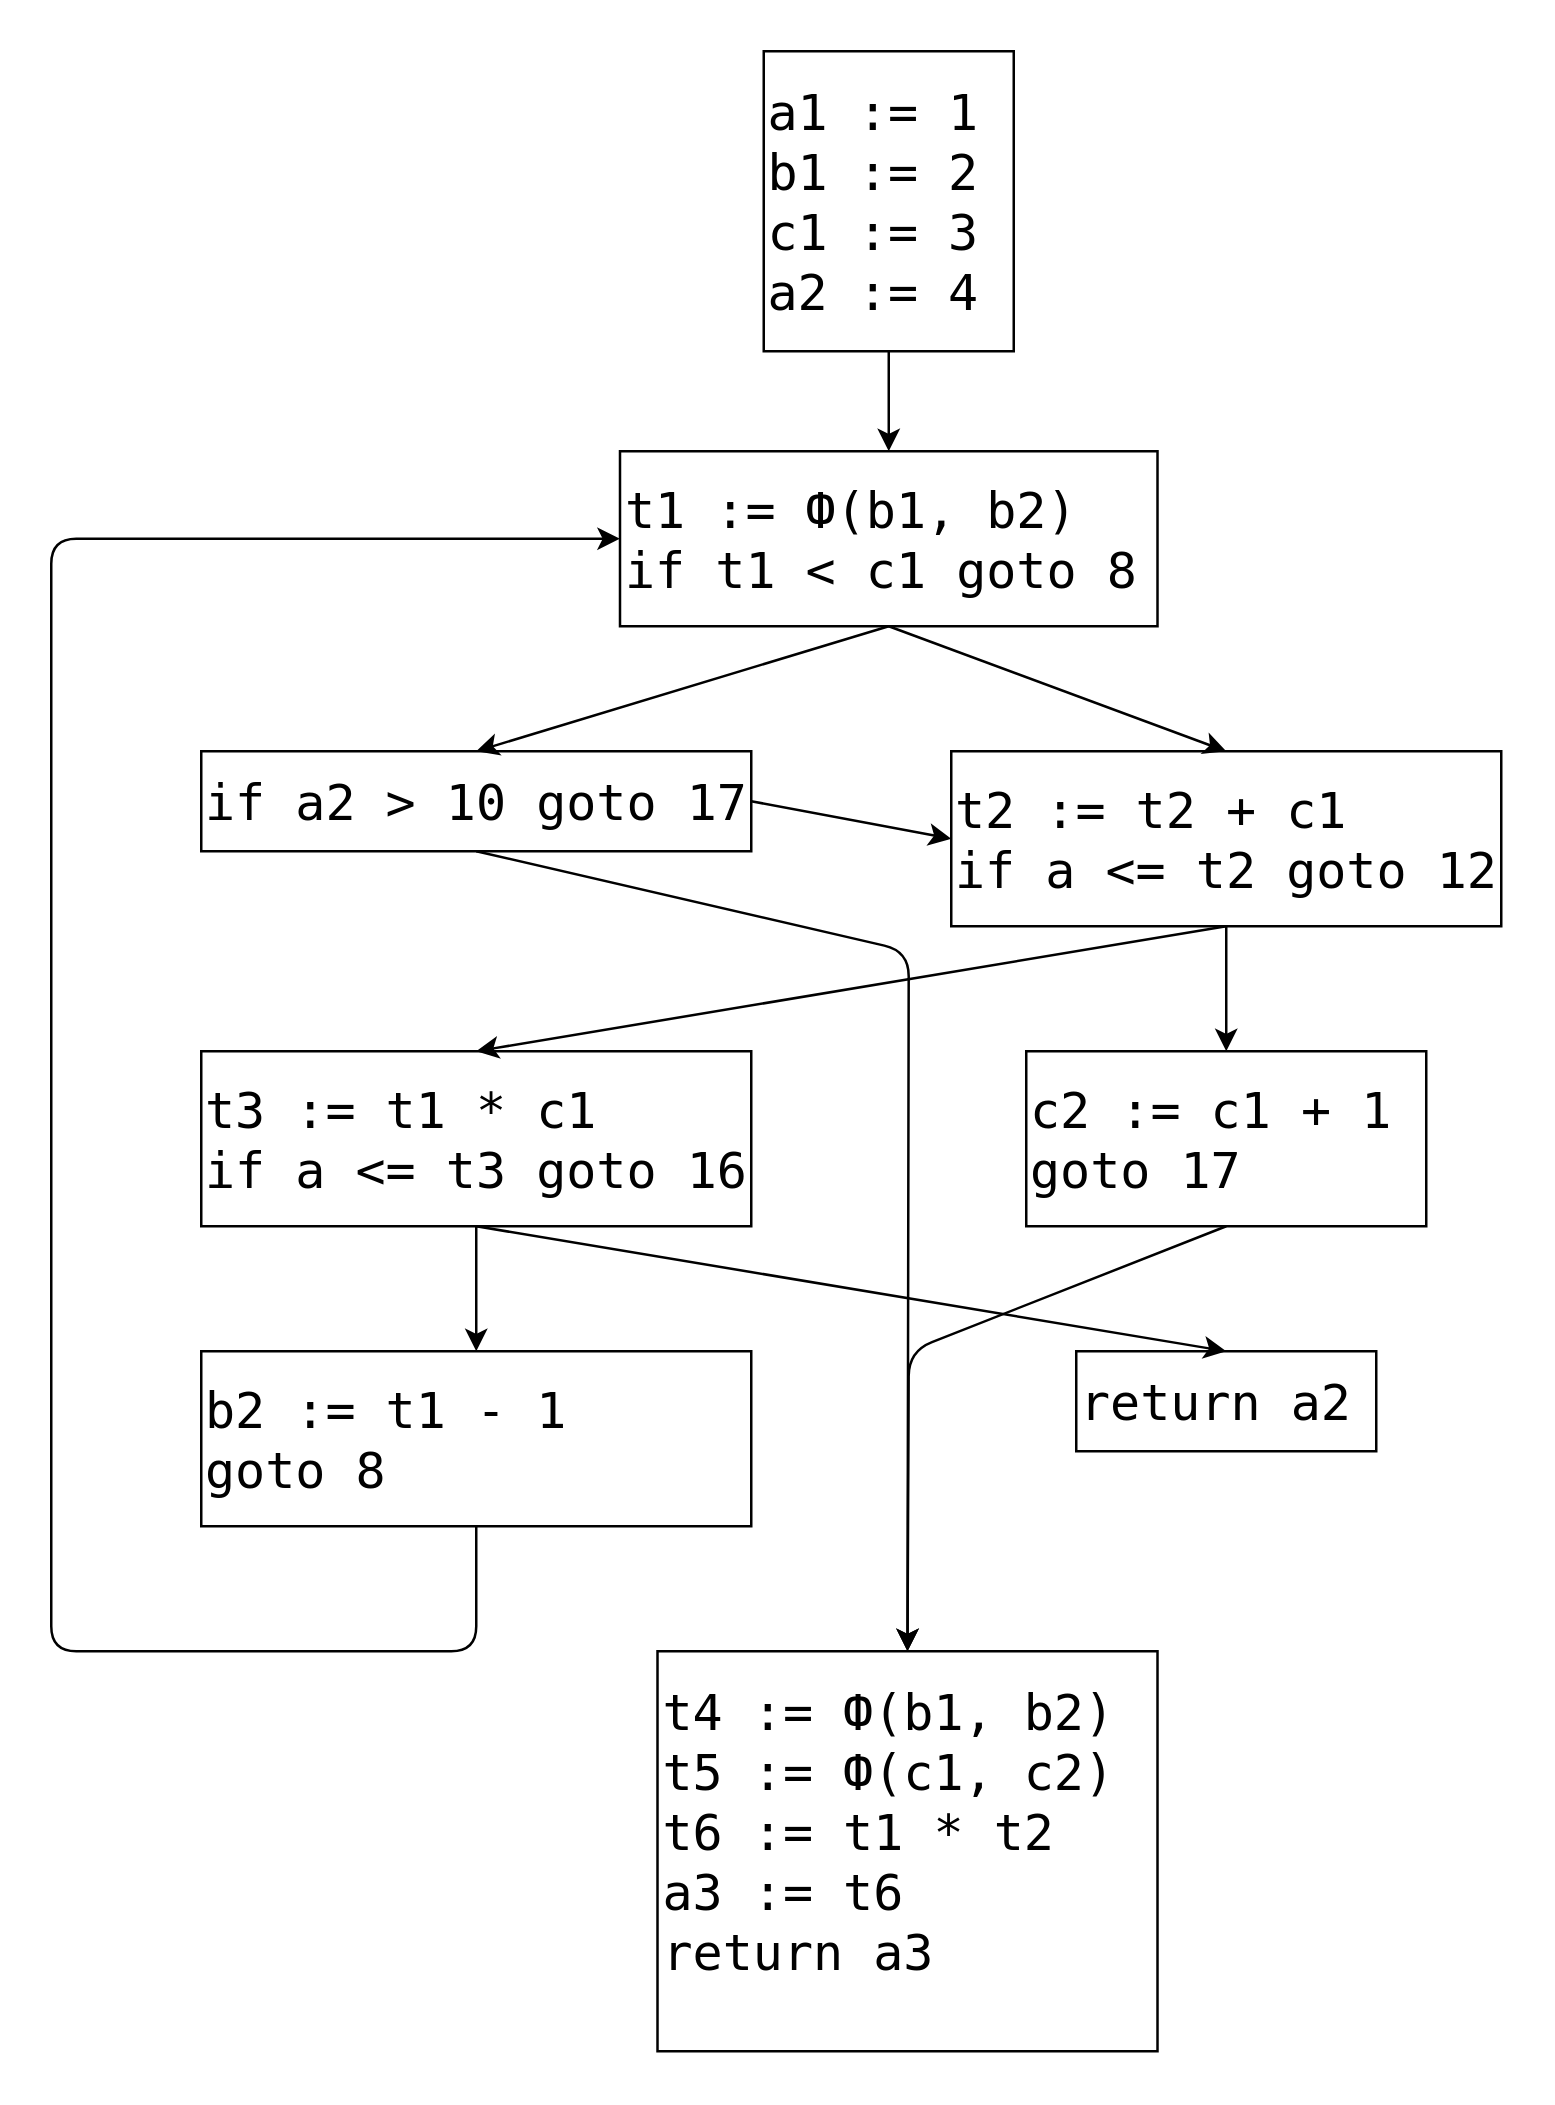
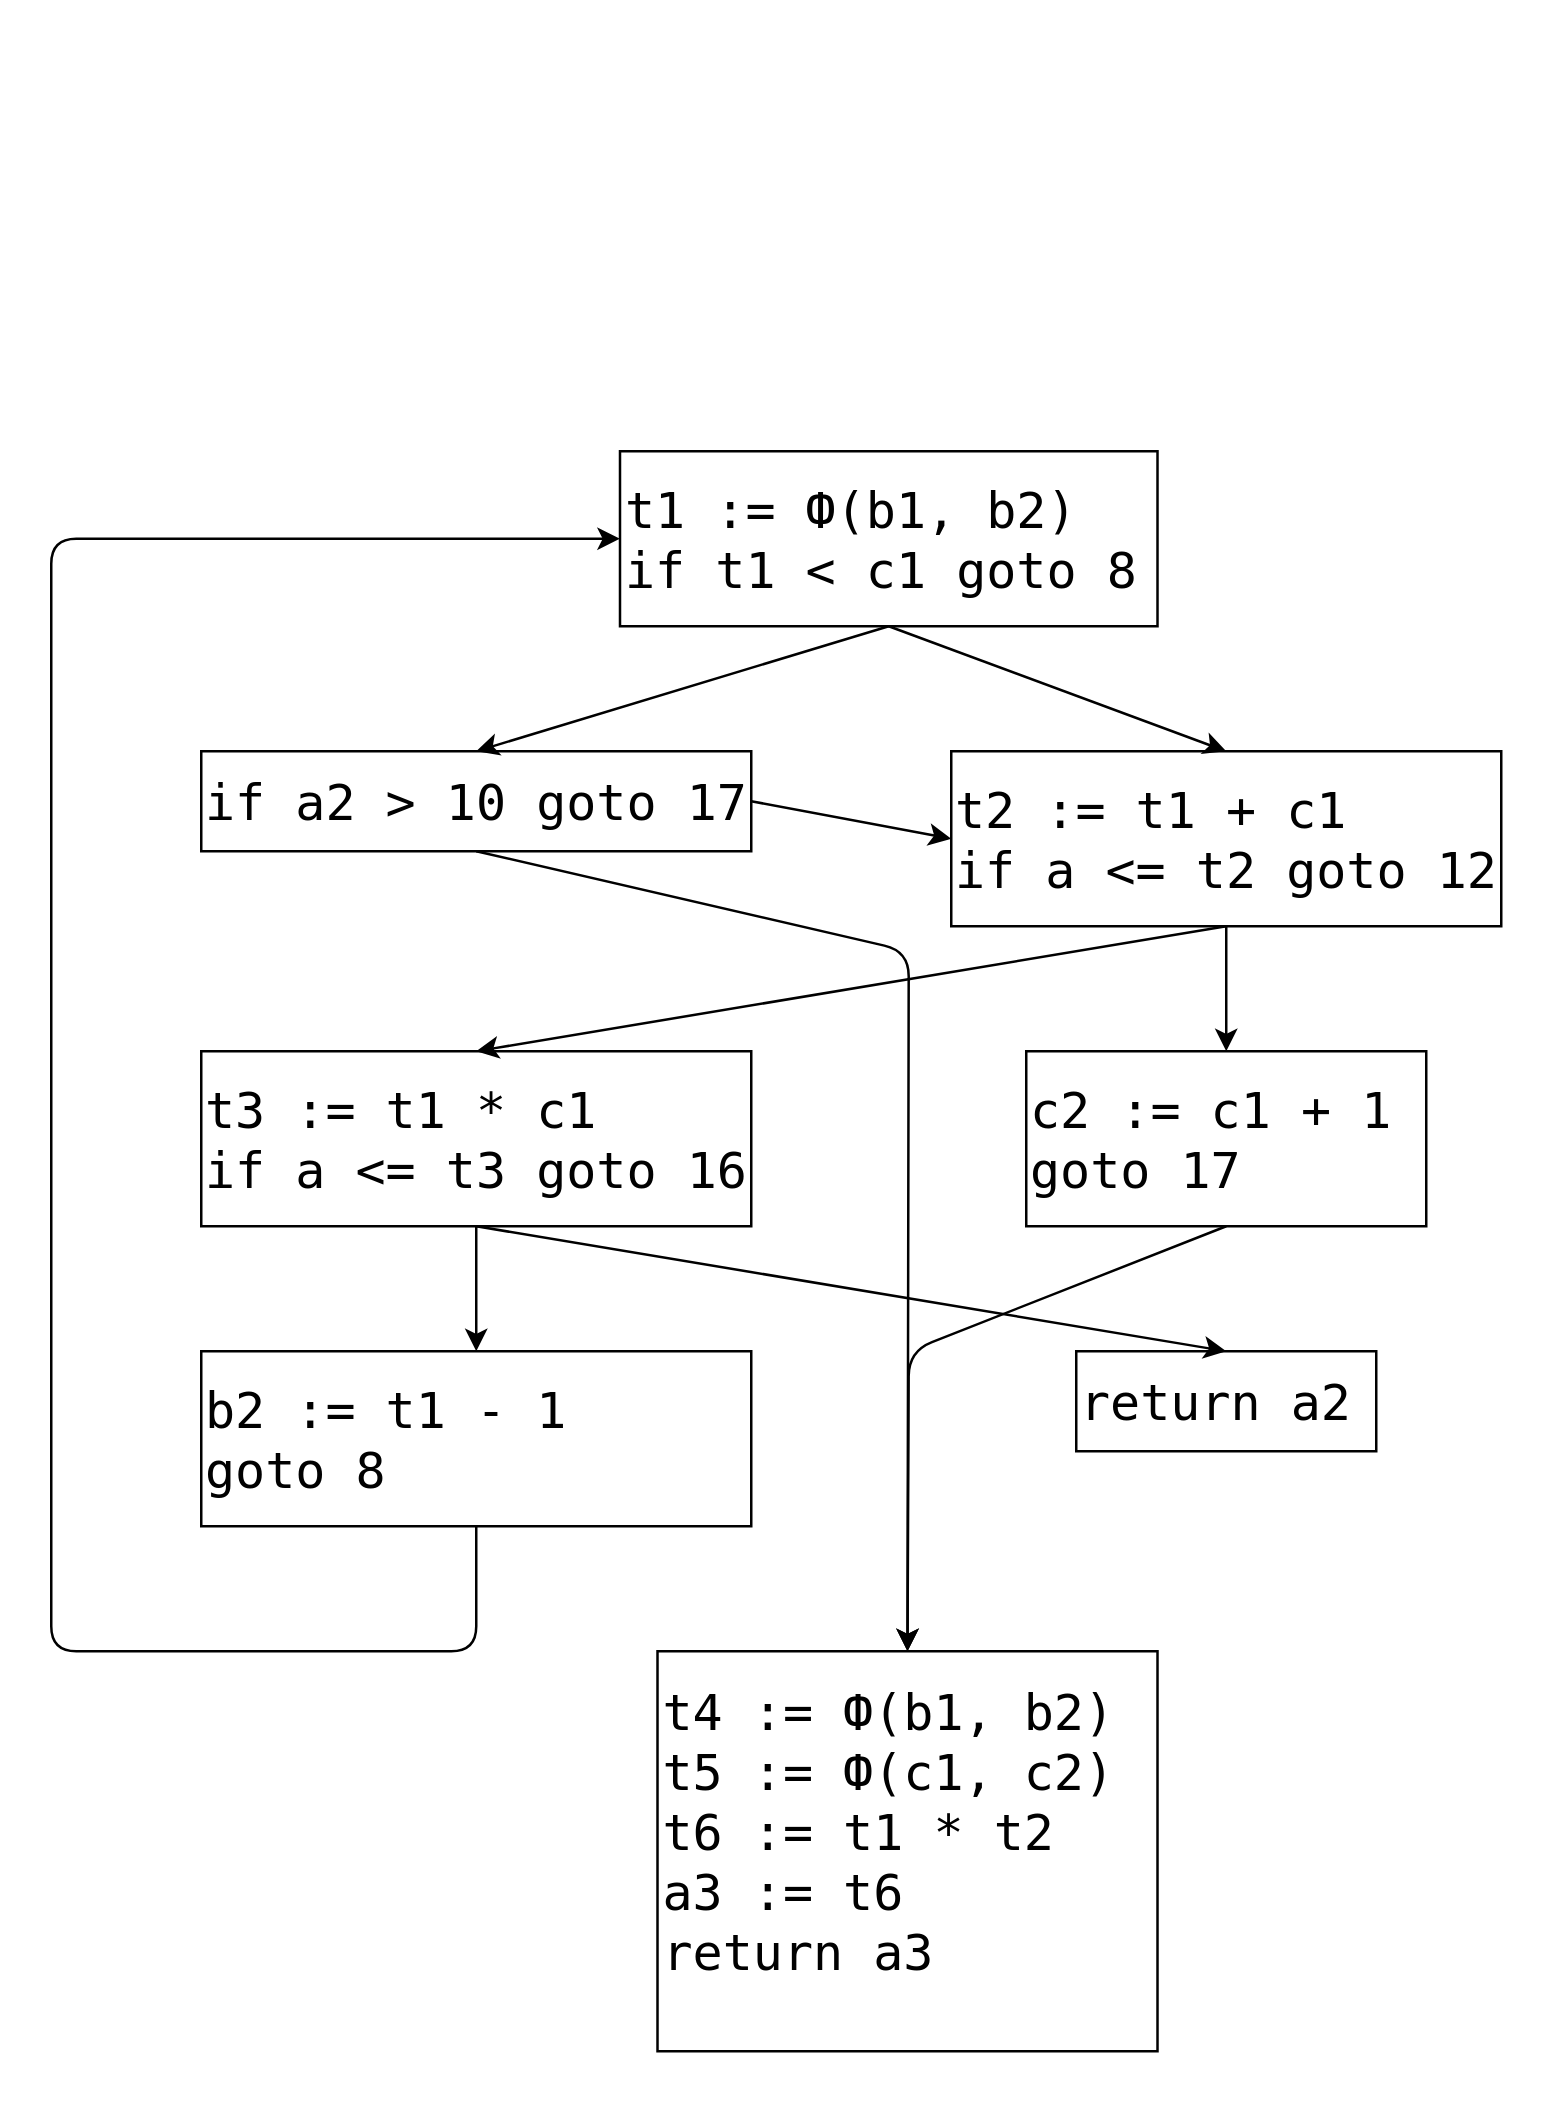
node "a1 := 1 b1 := 2 c1 := 3 a2 := 4": removed
edge "a1 := 1 b1 := 2 c1 := 3 a2 := 4" -> "t1 := Ф(b1, b2) if t1 < c1 goto 8": removed
node "t2 := t2 + c1 if a <= t2 goto 12": label "t2 := t2 + c1 if a <= t2 goto 12" -> "t2 := t1 + c1 if a <= t2 goto 12"
